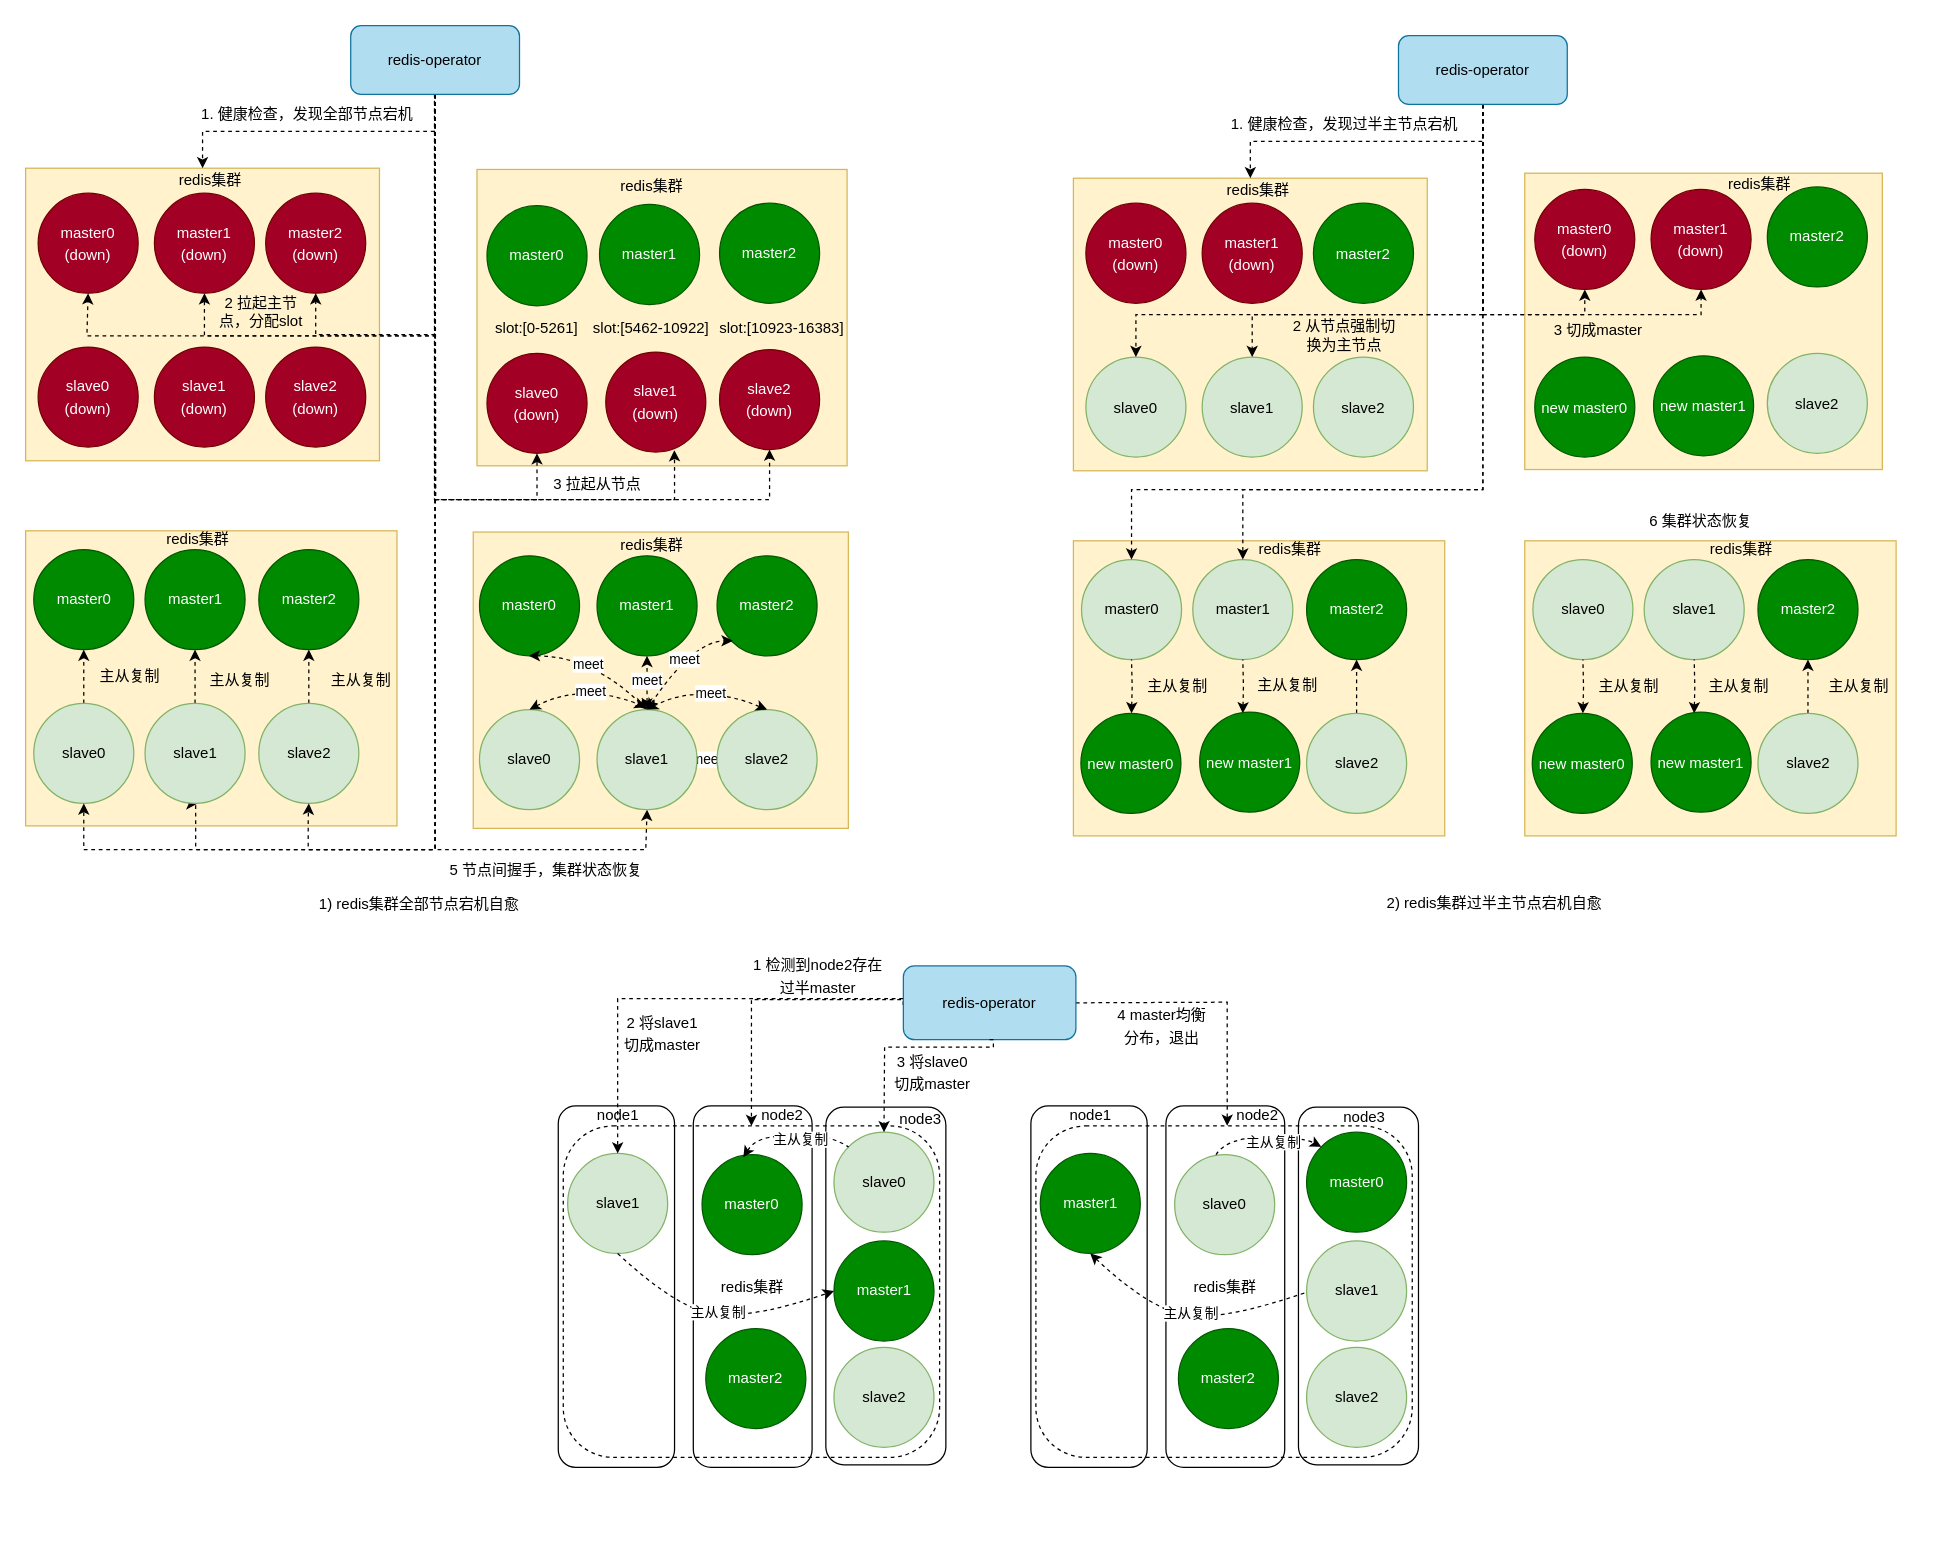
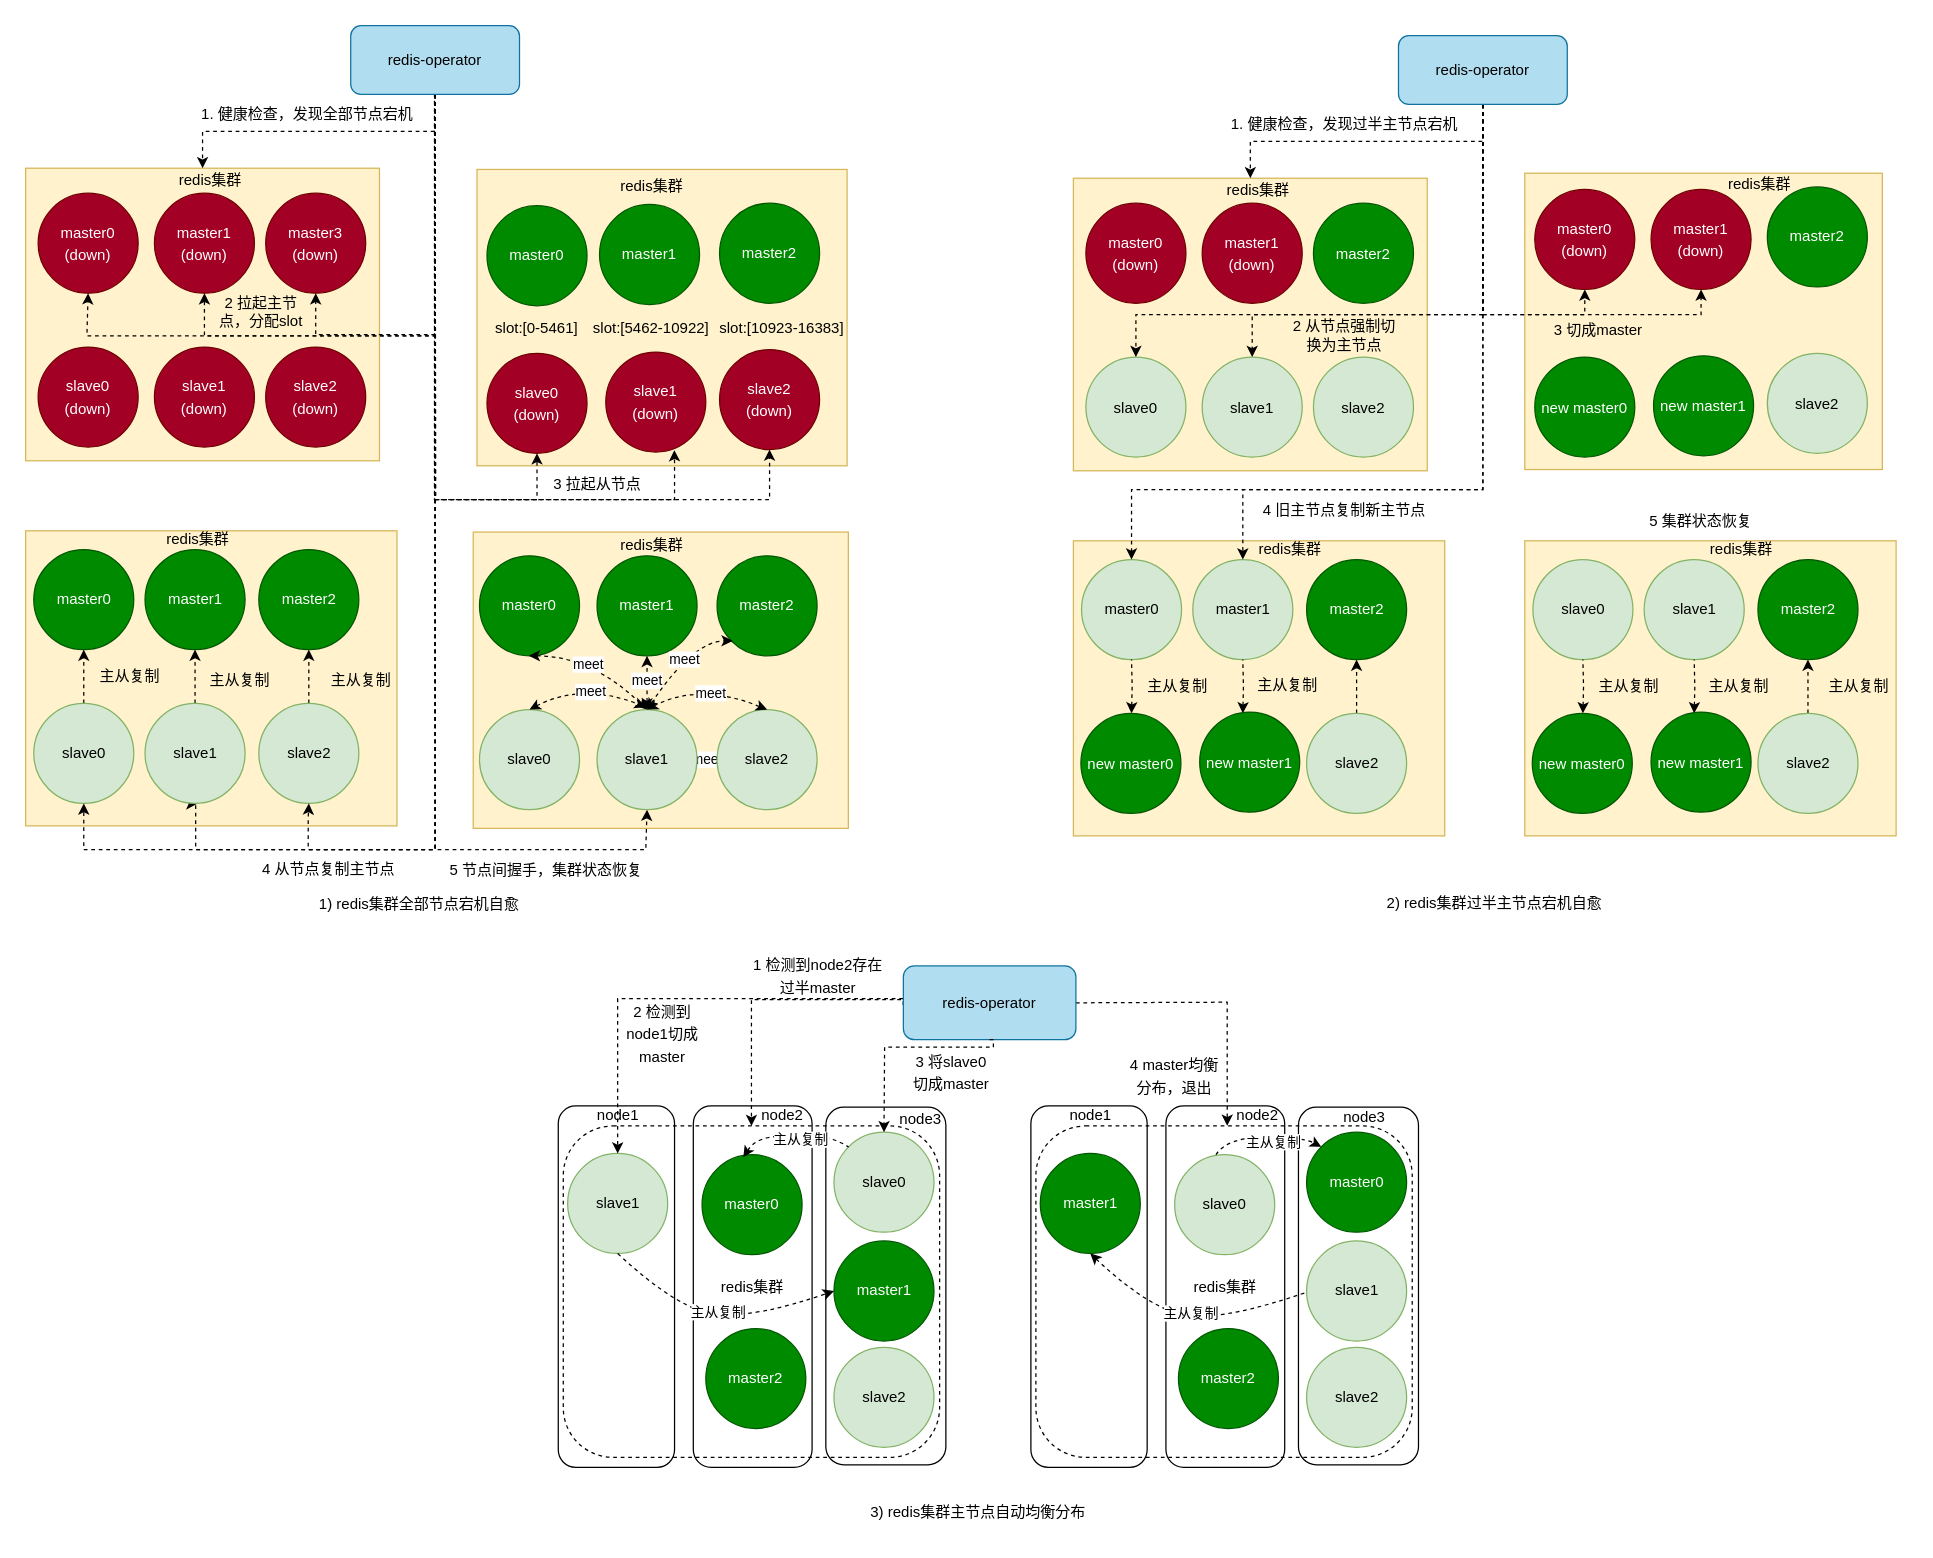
node "master2 (down)": label "master2 (down)" -> "master3 (down)"
node "slot:[0-5261]": label "slot:[0-5261]" -> "slot:[0-5461]"
node "4 旧主节点复制新主节点": added
node "6 集群状态恢复": label "6 集群状态恢复" -> "5 集群状态恢复"
node "4 从节点复制主节点": added
node "4 master均衡分布，退出": moved (1162, 1026) -> (1174, 1076)
node "2 将slave1切成master": label "2 将slave1切成master" -> "2 检测到node1切成master"
node "3 将slave0切成master": moved (933, 1071) -> (951, 1071)
node "3) redis集群主节点自动均衡分布": added
